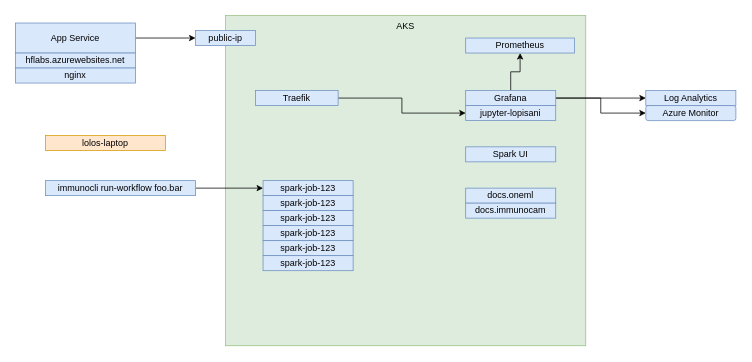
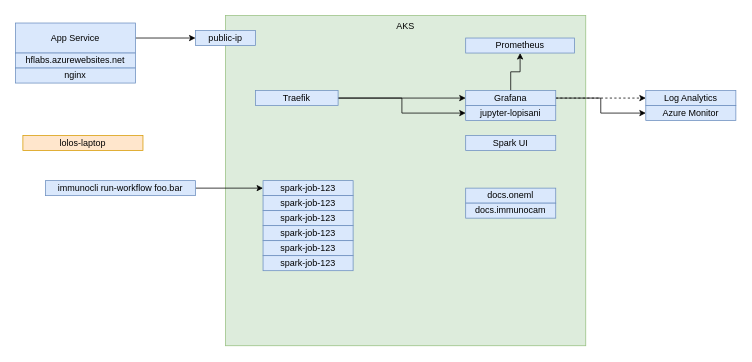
edge "Traefik" -> "Grafana": added
edge "Grafana" -> "Log Analytics": style solid -> dashed
node "Azure Monitor": shape rounded rectangle -> rectangle
node "lolos-laptop": moved (105, 143) -> (83, 143)
node "Spark UI": moved (510, 154) -> (510, 143)
